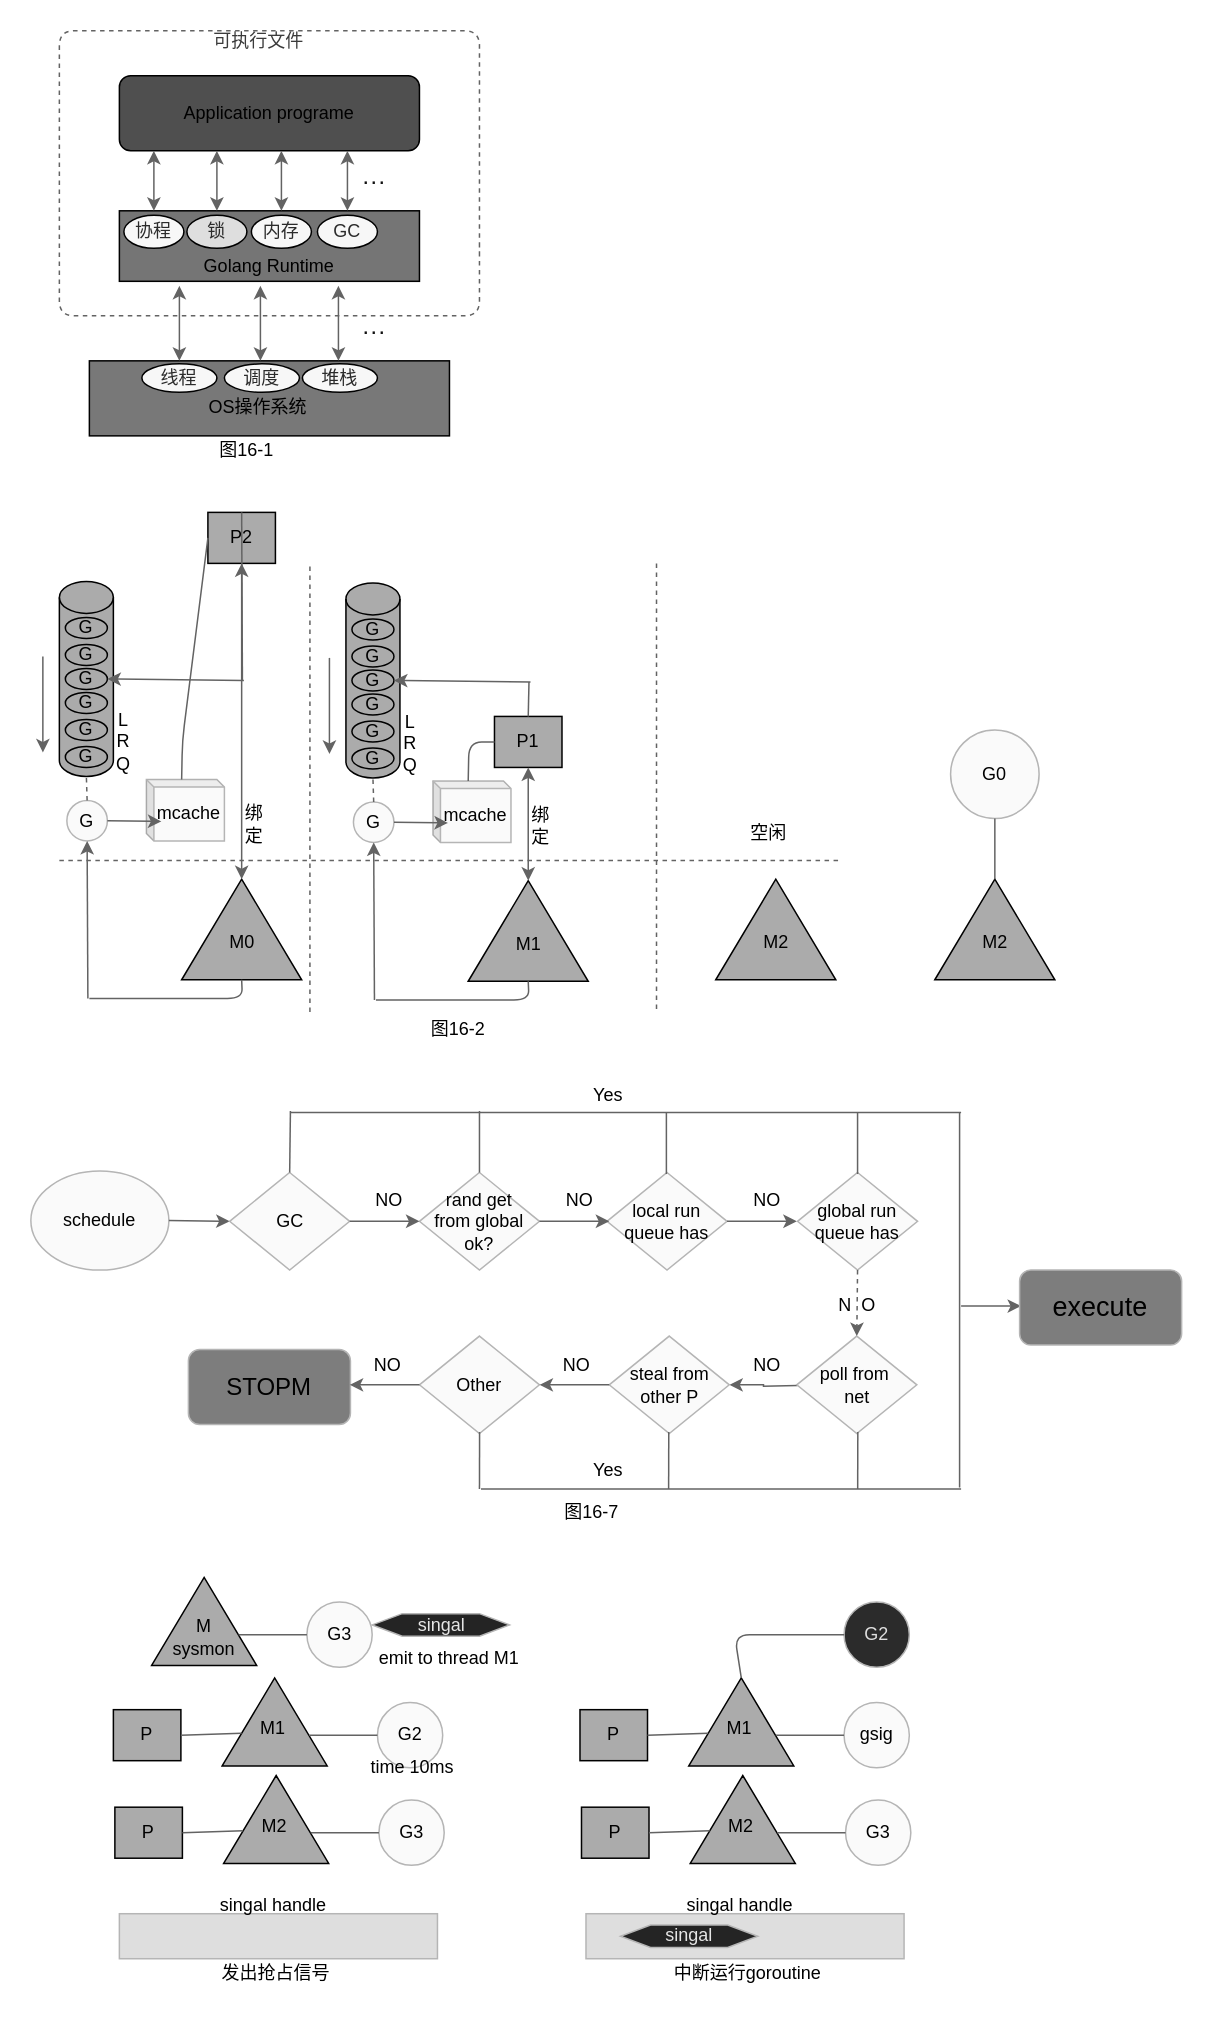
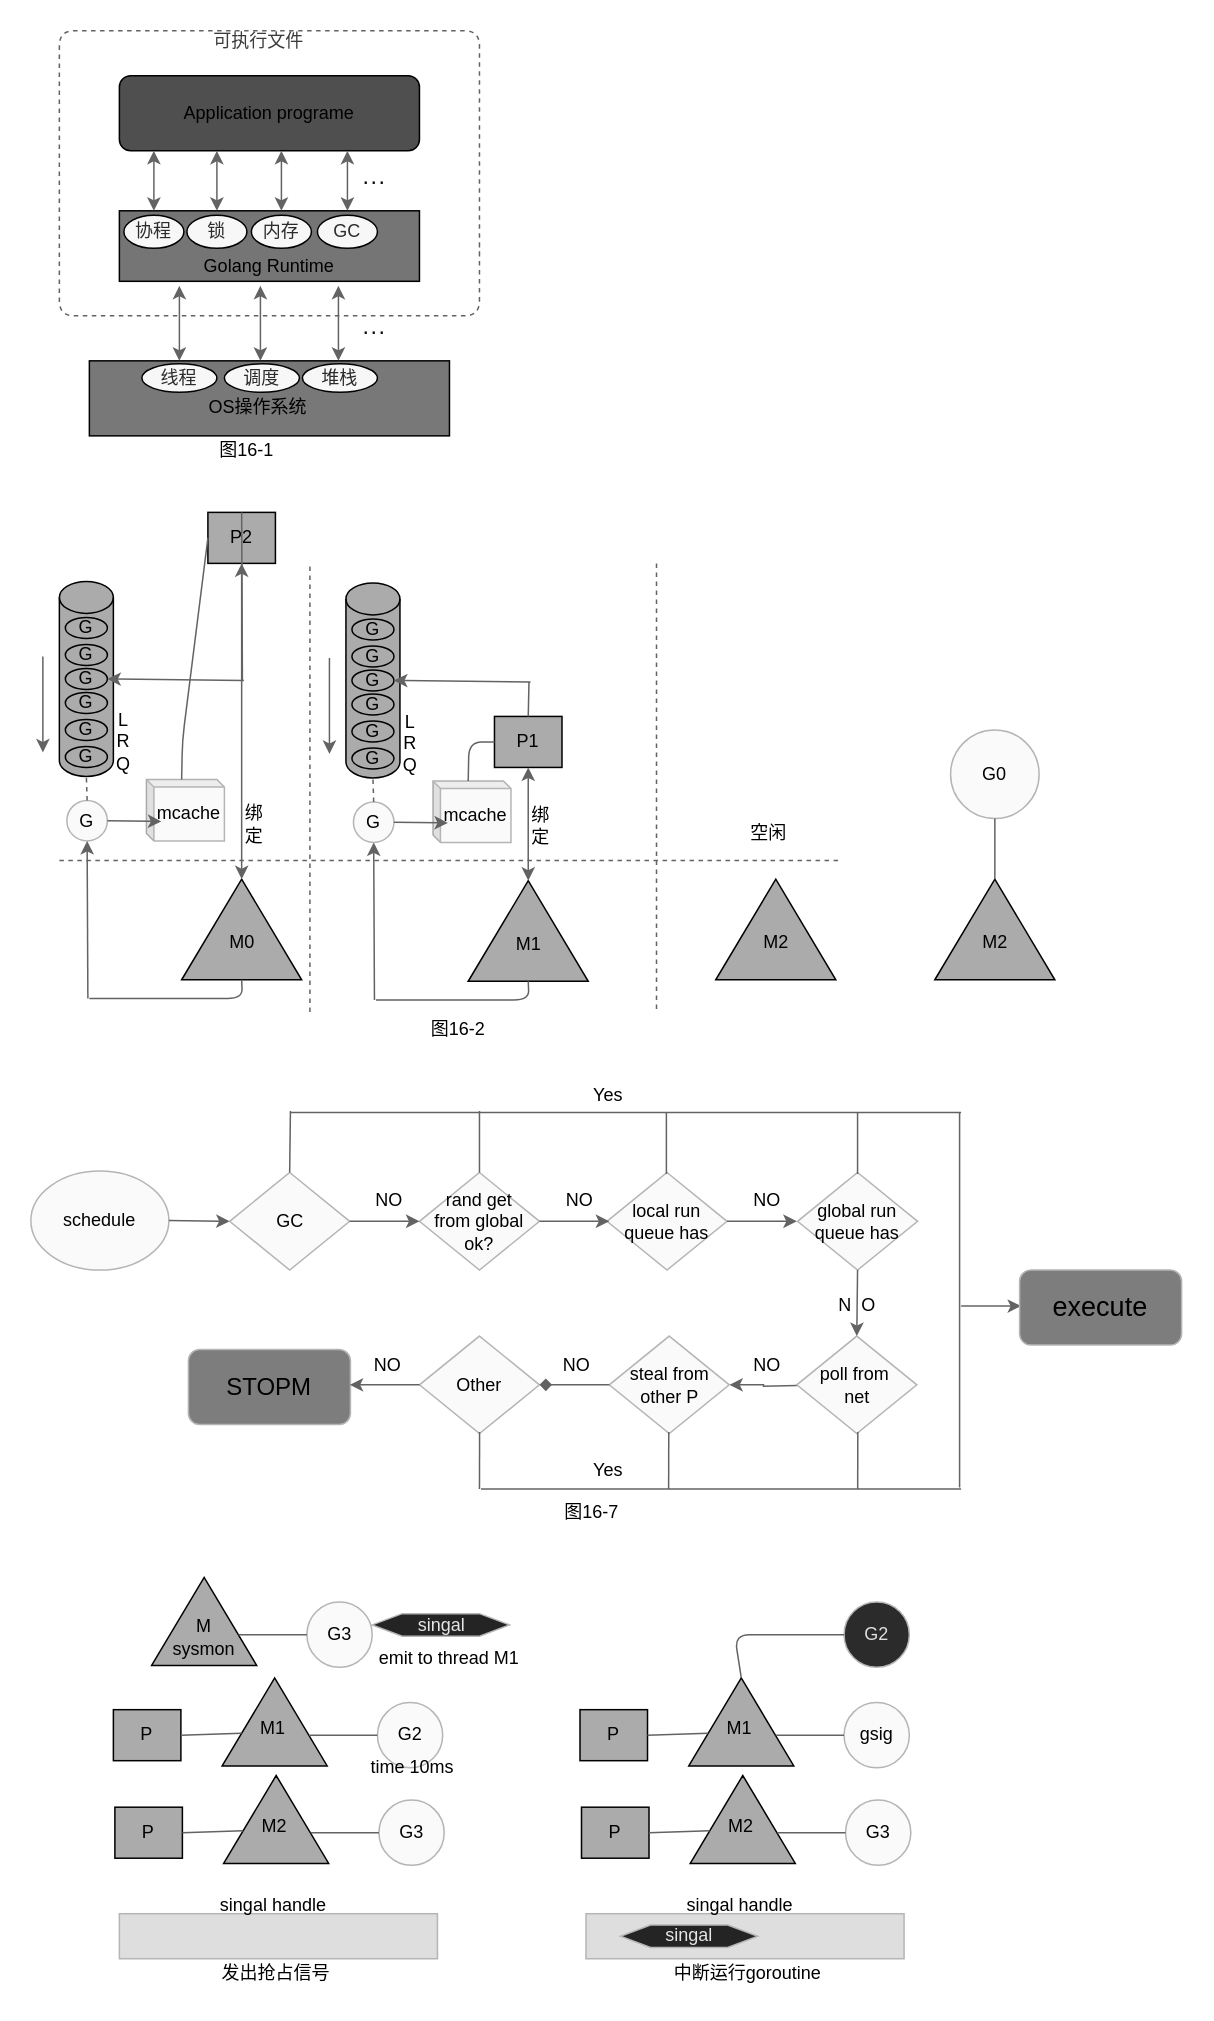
node "锁": fillcolor #dedede -> #f7f7f7
edge "global run queue has" -> "poll from net": style dashed -> solid
edge "steal from other P" -> "Other": arrowhead classic -> diamond
